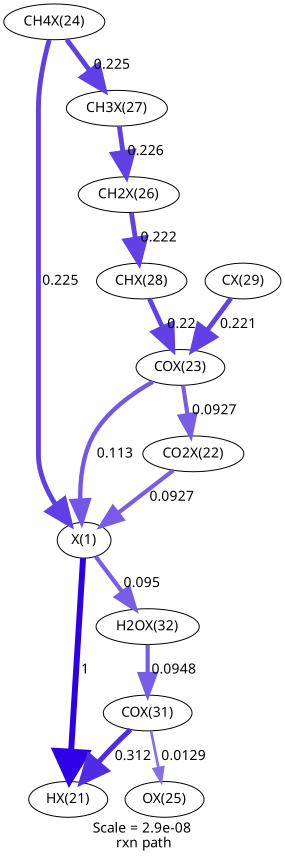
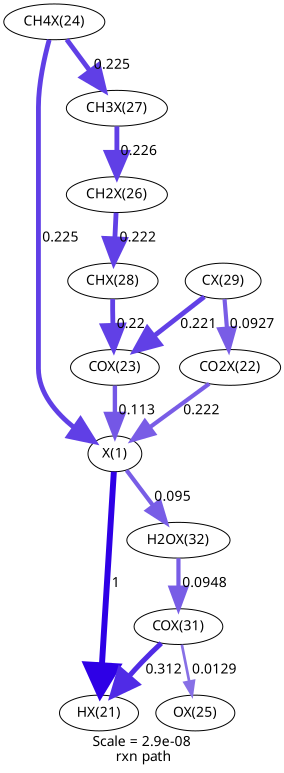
edge "COX(23)" -> "CO2X(22)": now "CX(29)" -> "CO2X(22)"
edge "CO2X(22)" -> "X(1)": label " 0.0927" -> " 0.222"
